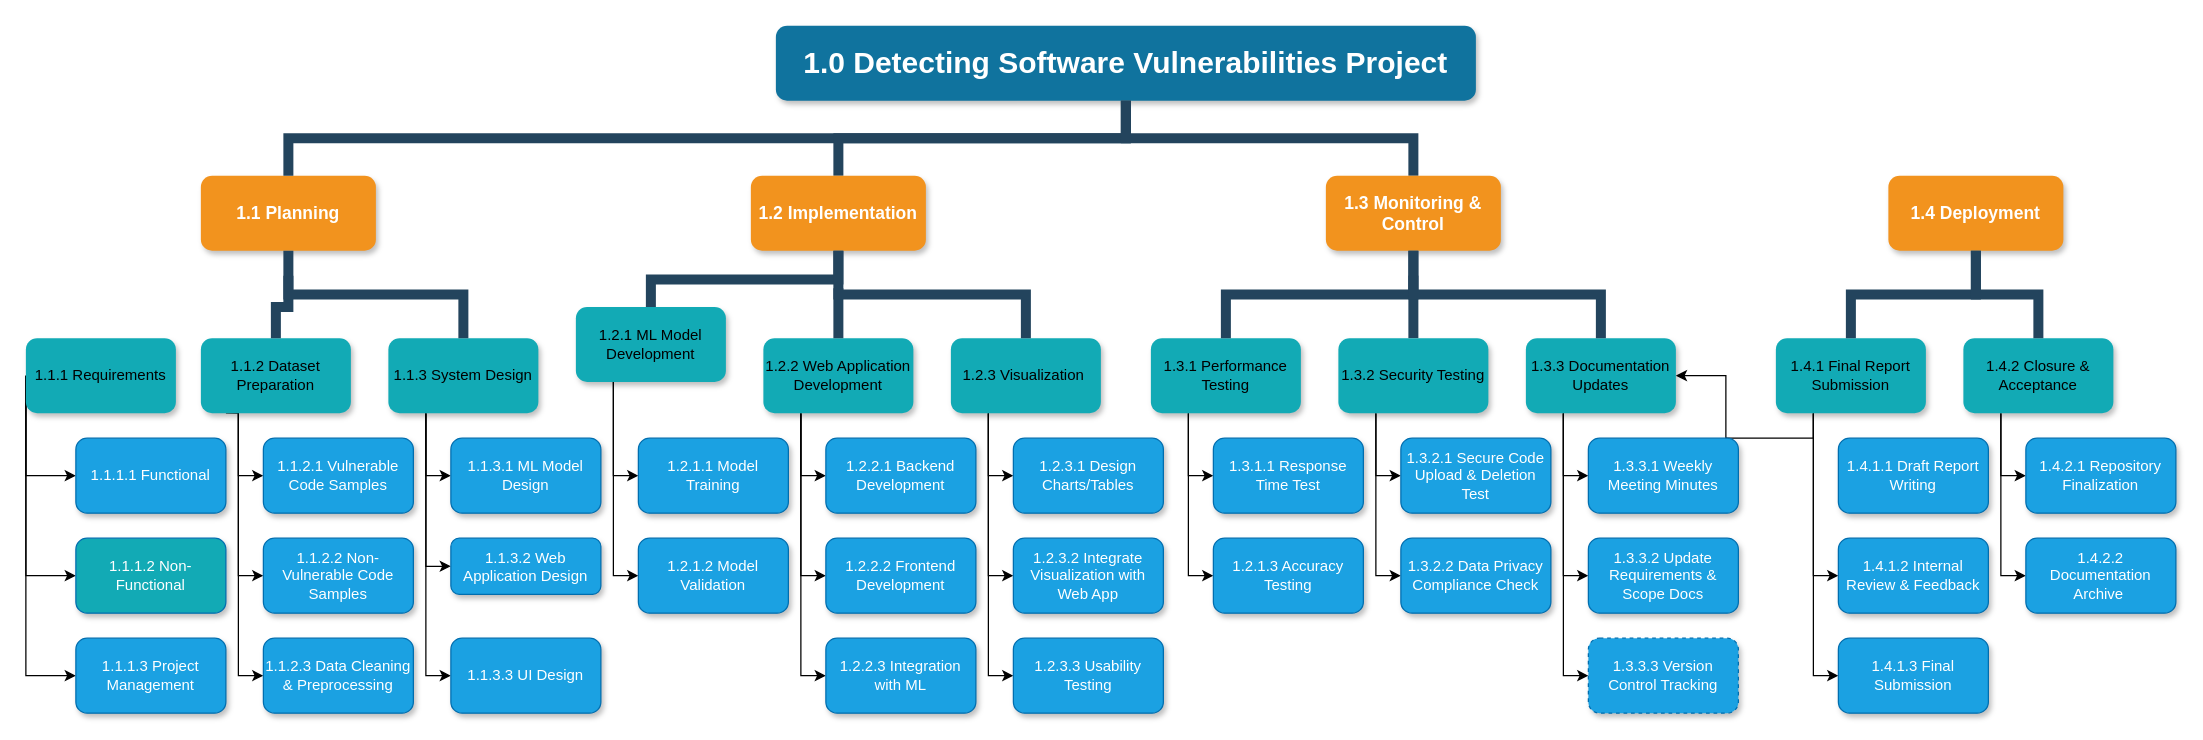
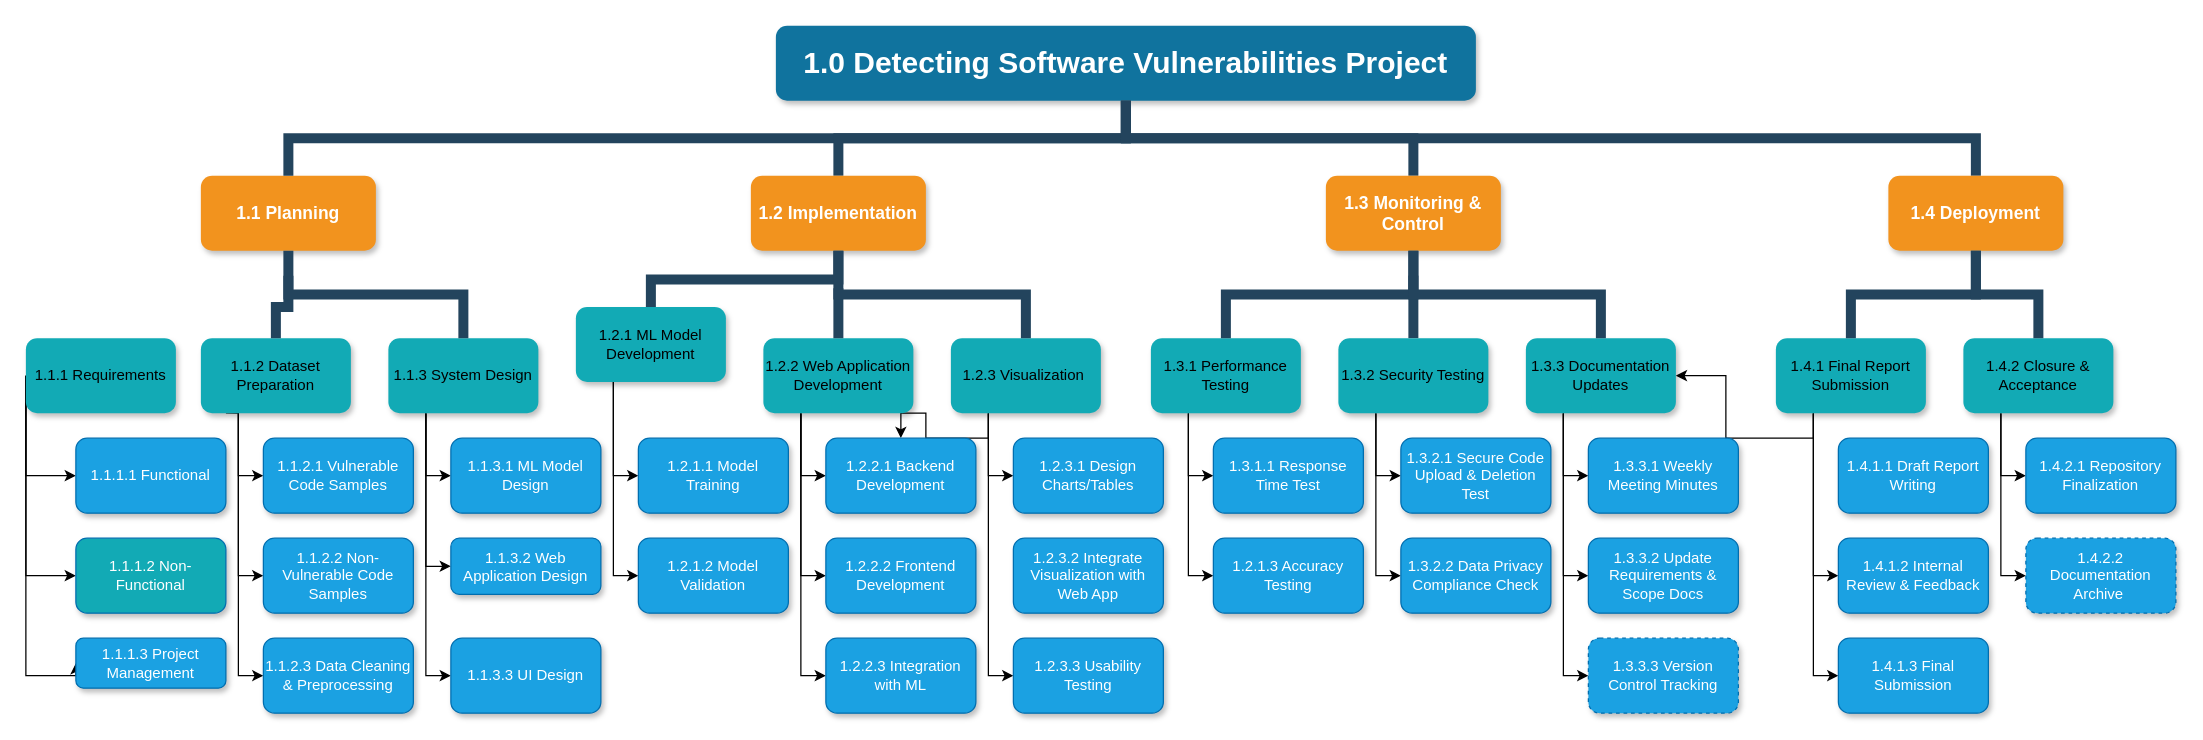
edge "1.0 Detecting Software Vulnerabilities Project" -- "1.4 Deployment": added
edge "1.2.3 Visualization" -> "1.2.3.2 Integrate Visualization with Web App": now "1.2.3 Visualization" -> "1.2.2.1 Backend Development"
node "1.4.2.2 Documentation Archive": style solid -> dashed
node "1.1.1.3 Project Management": size 150x75 -> 150x50
